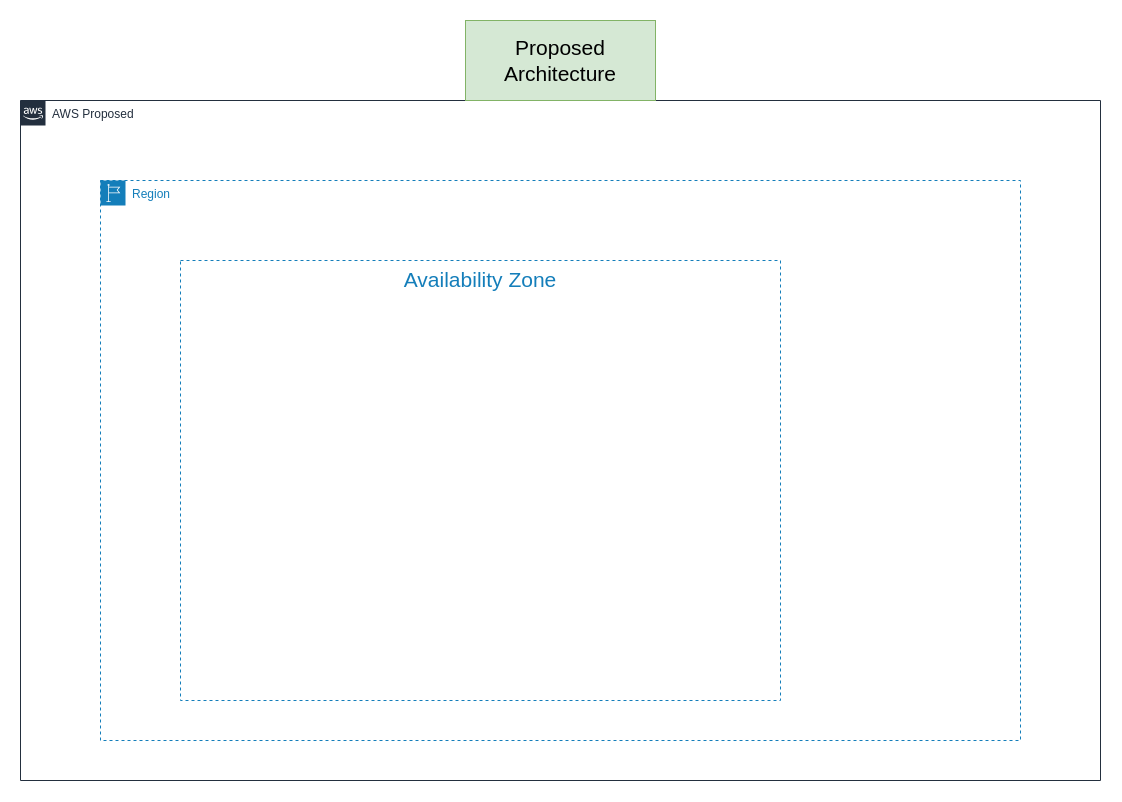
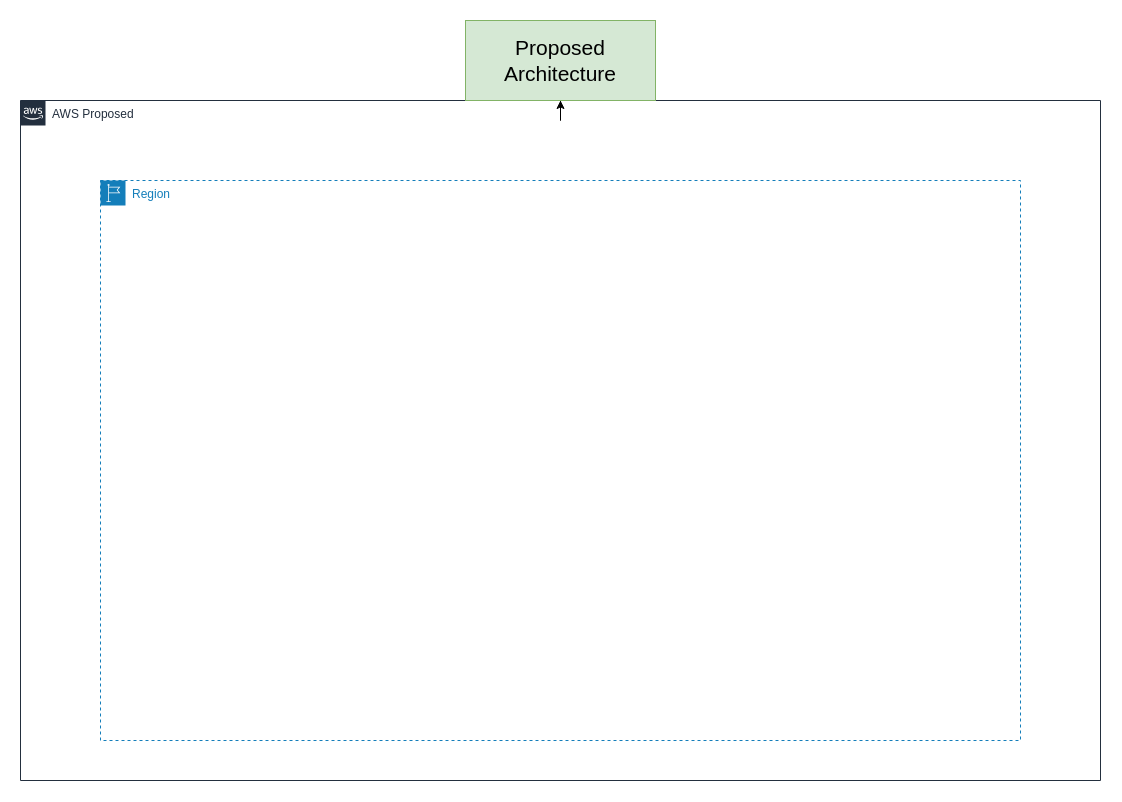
edge "AWS Proposed" -> "Proposed Architecture": added
node "Availability Zone": removed
